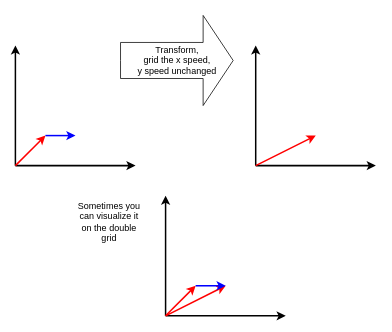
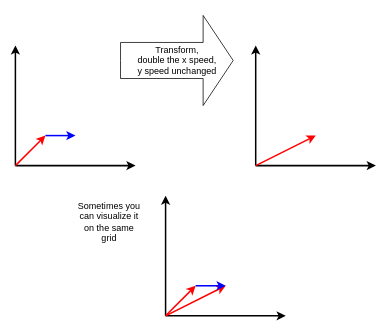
node "Transform, grid the x speed, y speed unchanged": label "Transform, grid the x speed, y speed unchanged" -> "Transform, double the x speed, y speed unchanged"
node "Sometimes you can visualize it on the double grid": label "Sometimes you can visualize it on the double grid" -> "Sometimes you can visualize it on the same grid"
